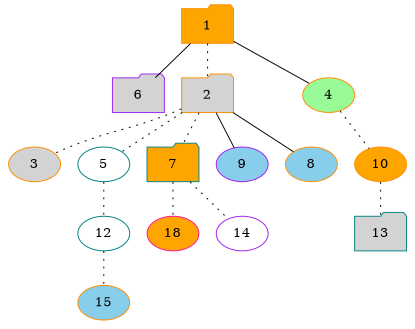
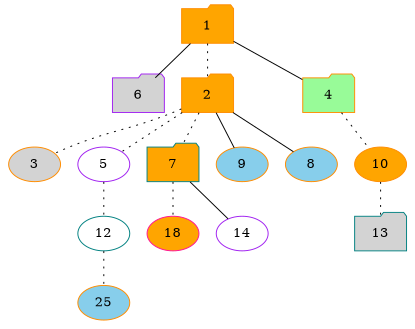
node "2": fillcolor lightgrey -> orange
node "4": shape ellipse -> folder
node "5": color teal -> purple
node "9": color purple -> darkorange
edge "7" -- "14": style dotted -> solid
node "15": label "15" -> "25"
